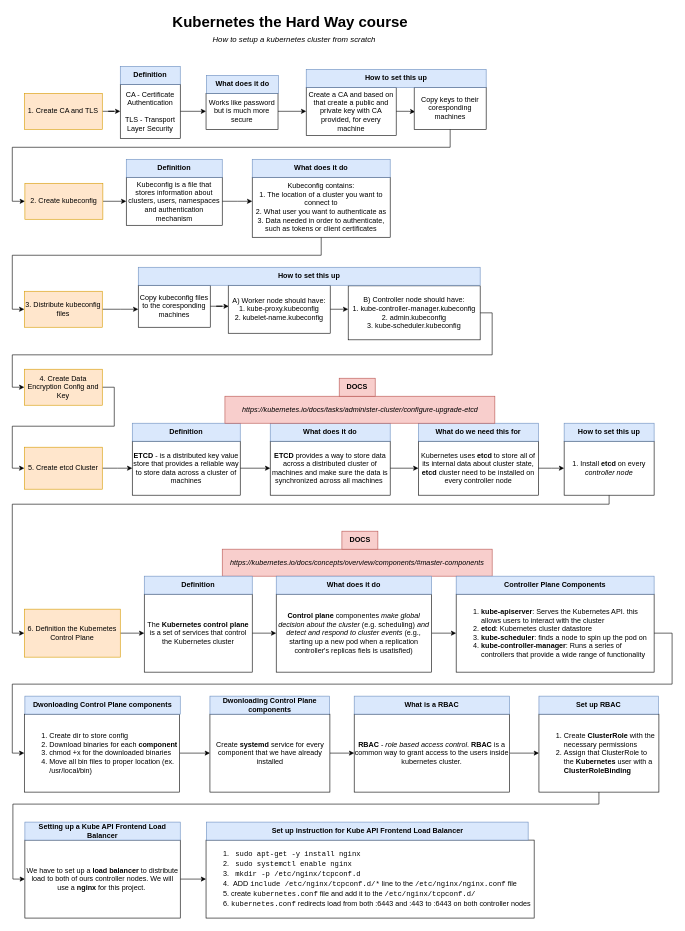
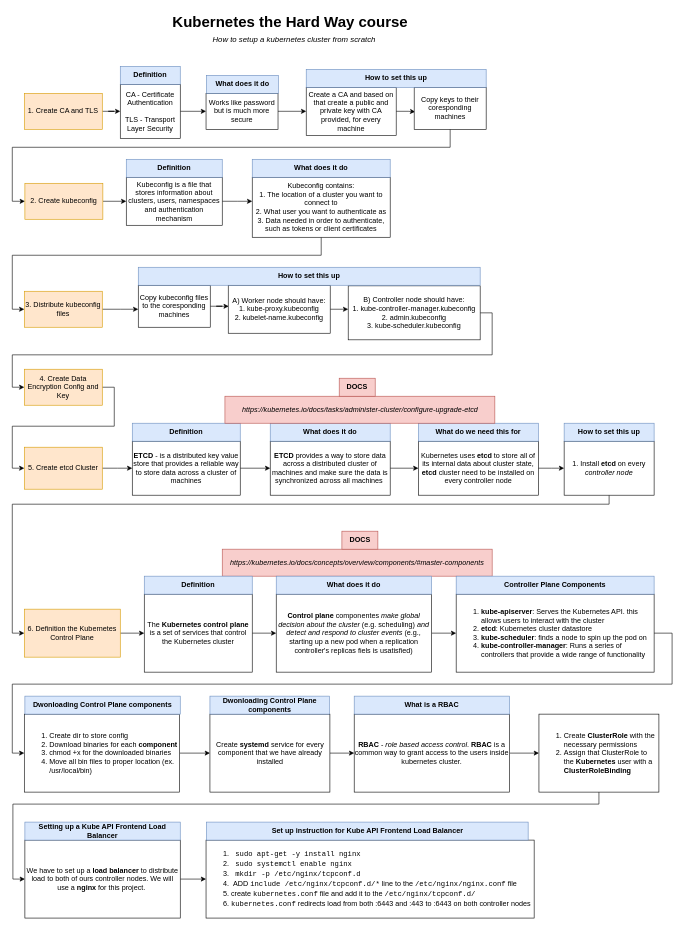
node "Set up RBAC": removed
